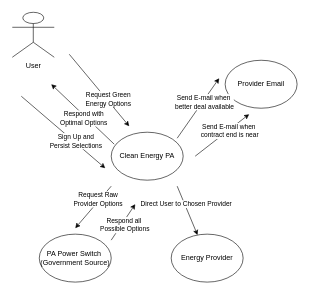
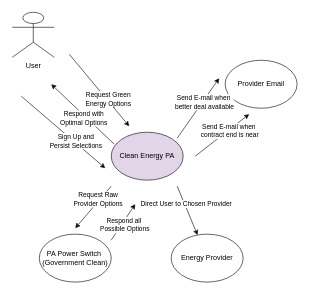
node "Clean Energy PA": fillcolor #ffffff -> #e1d5e7
node "PA Power Switch (Government Source)": label "PA Power Switch (Government Source)" -> "PA Power Switch (Government Clean)"
